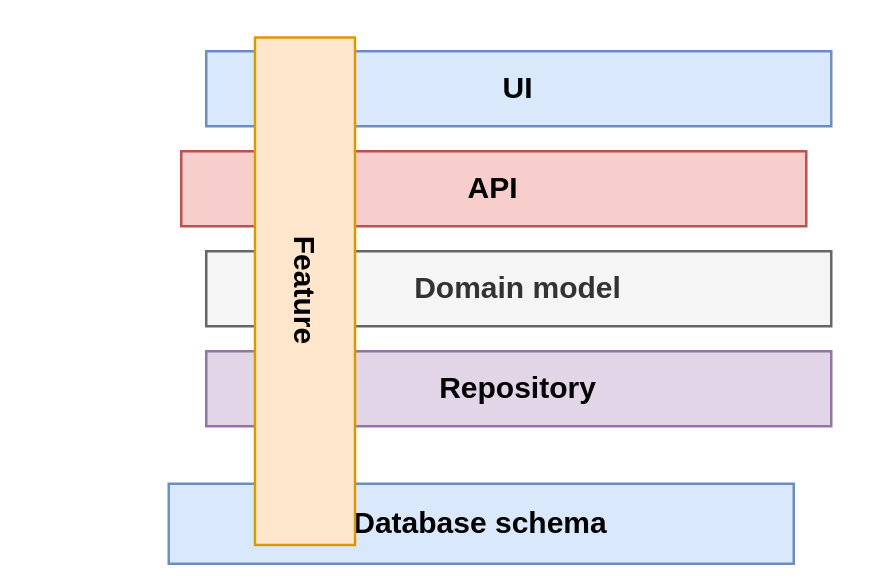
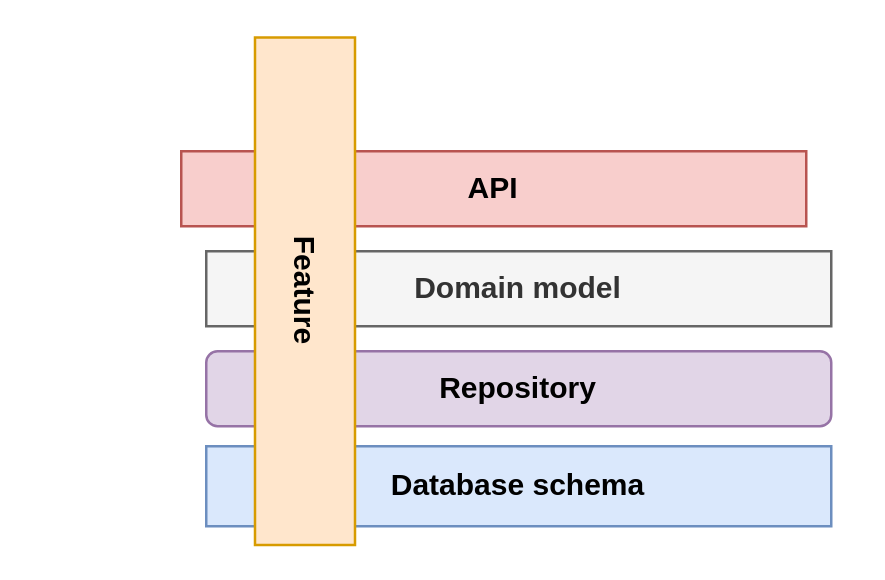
node "UI": removed
node "Repository": shape rectangle -> rounded rectangle
node "Database schema": moved (481, 524) -> (519, 486)
